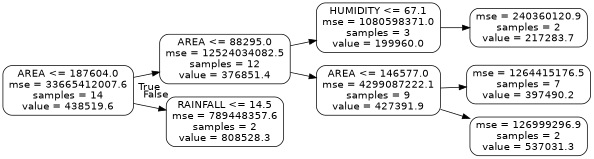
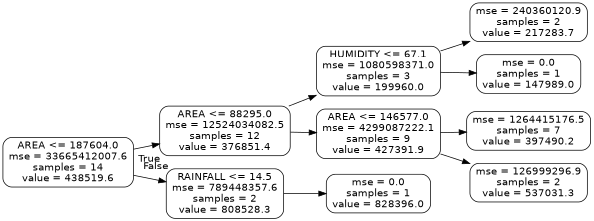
node "mse = 0.0 samples = 1 value = 147989.0": added
node "mse = 0.0 samples = 1 value = 828396.0": added
